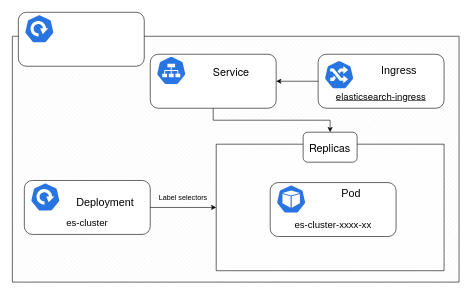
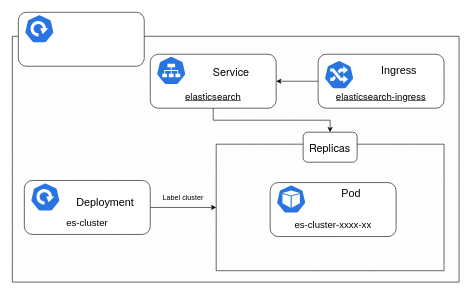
node "elasticsearch": added
node "Label selectors": label "Label selectors" -> "Label cluster"
